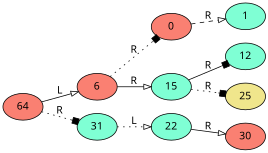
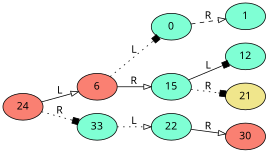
node "0": fillcolor salmon -> aquamarine
edge "6" -> "0": label "R" -> "L"
edge "15" -> "12": label "R" -> "L"
node "25": label "25" -> "21"
node "64": label "64" -> "24"
node "31": label "31" -> "33"
